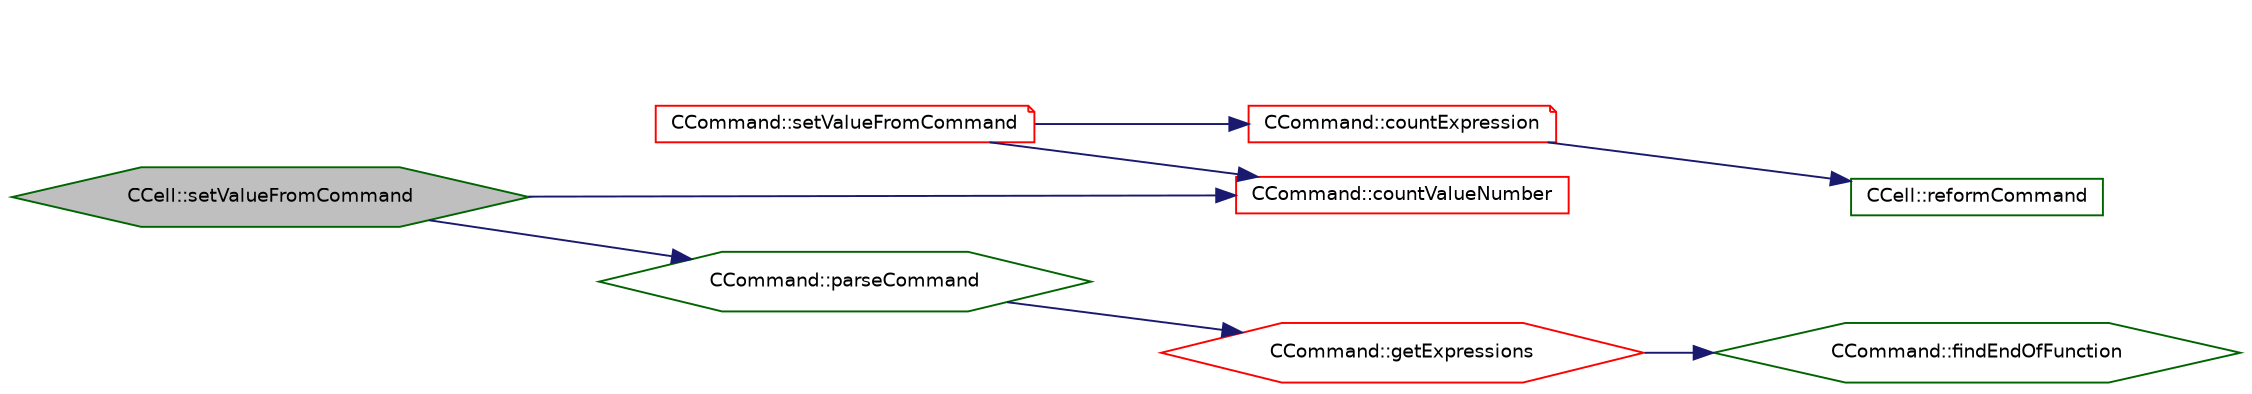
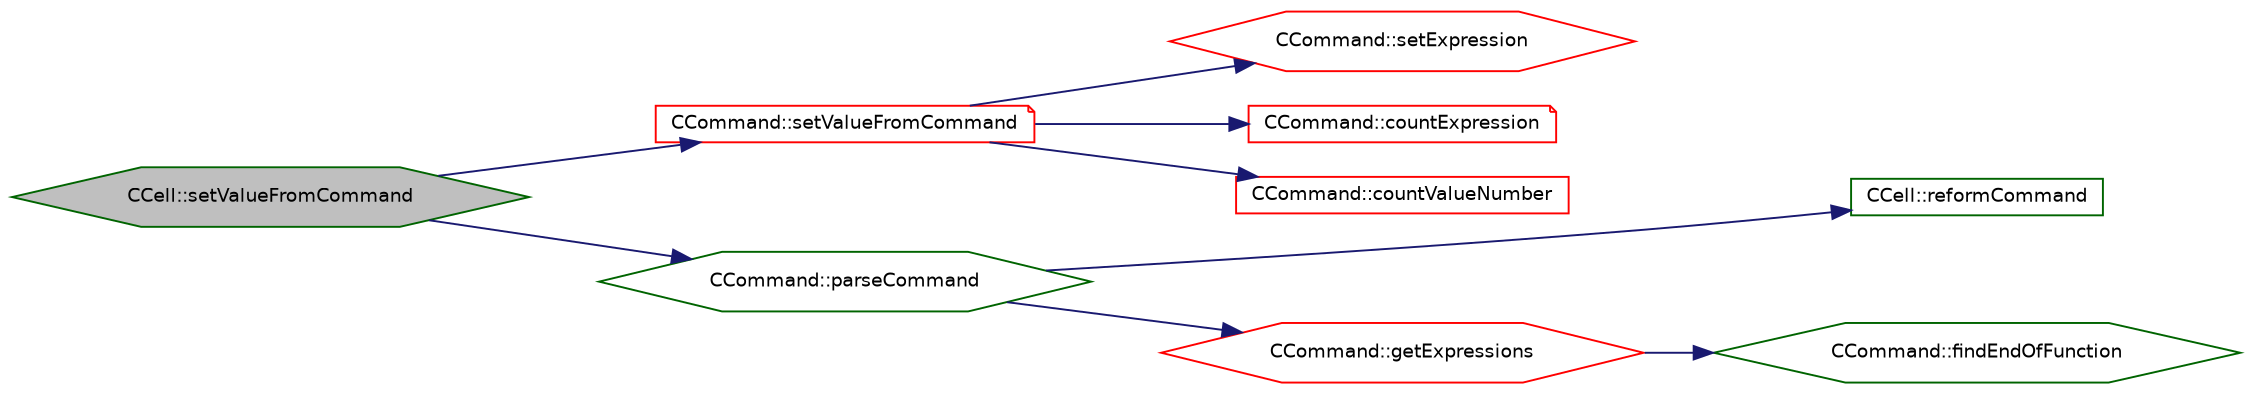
node "CCommand::setExpression": added
edge "CCommand::countExpression" -> "CCell::reformCommand": now "CCommand::parseCommand" -> "CCell::reformCommand"
edge "CCell::setValueFromCommand" -> "CCommand::countValueNumber": now "CCell::setValueFromCommand" -> "CCommand::setValueFromCommand"
